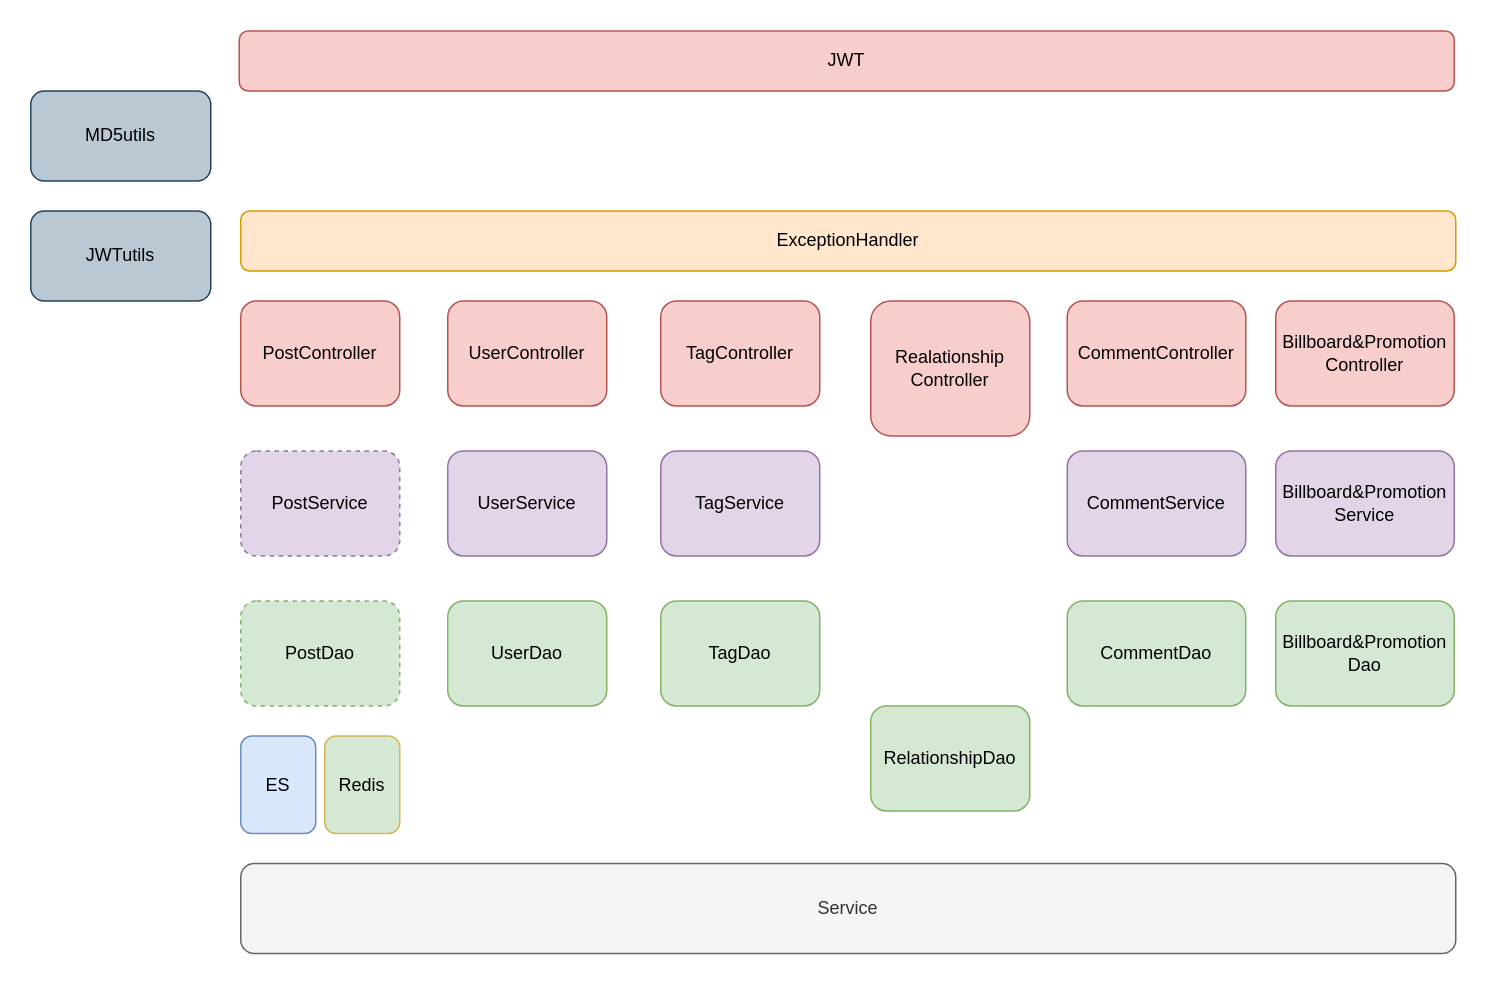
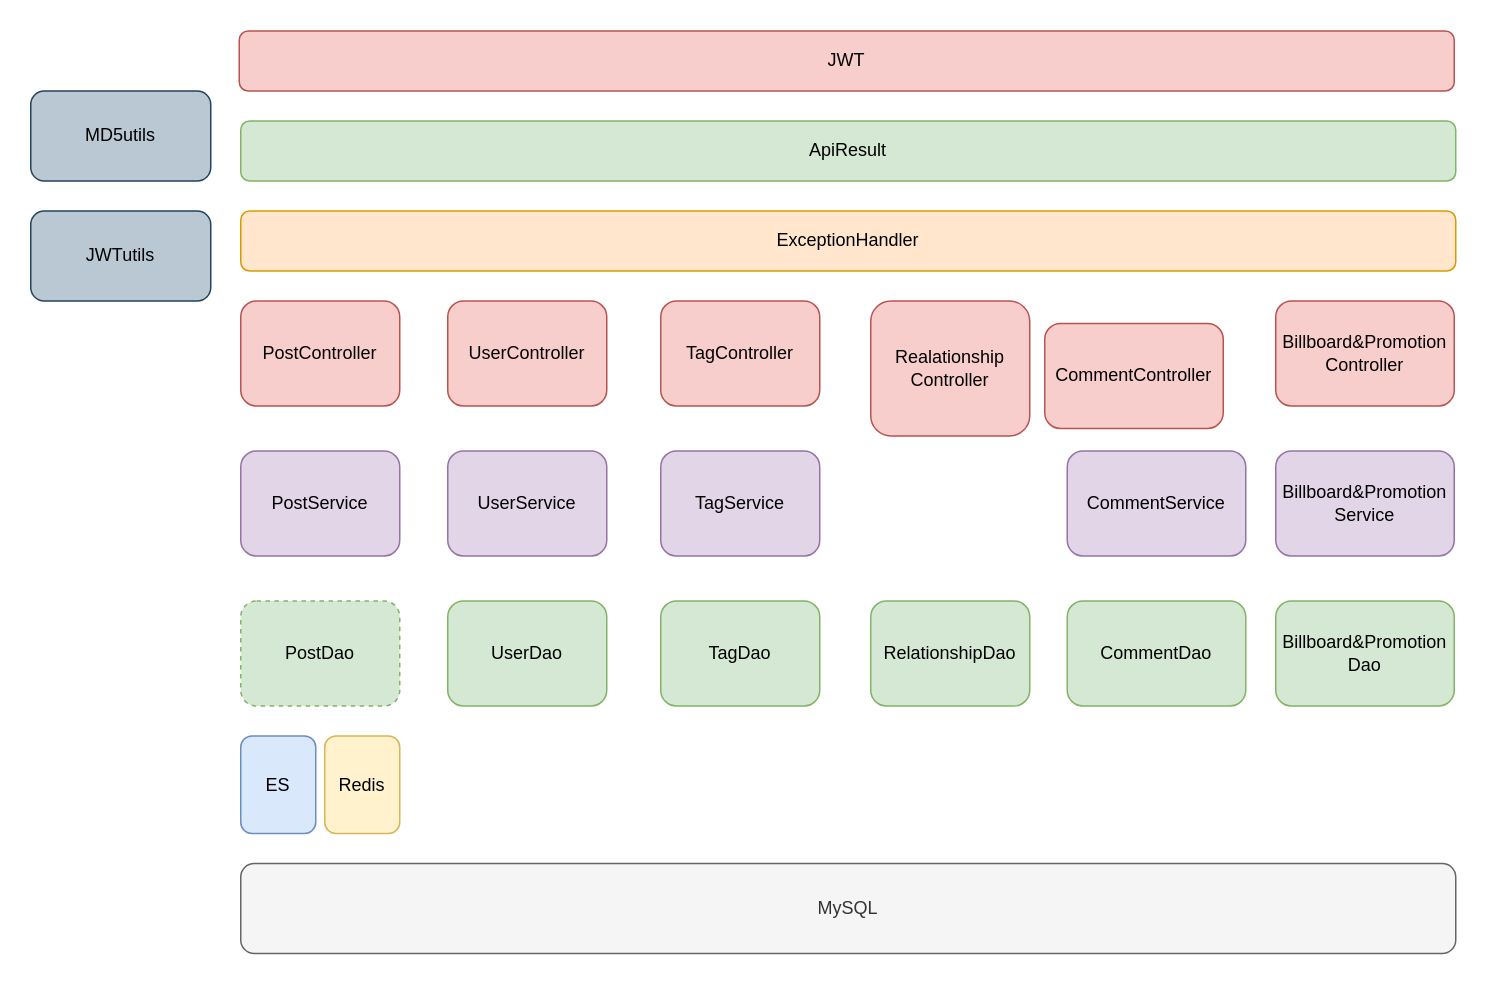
node "ApiResult": added
node "CommentController": moved (1157, 353) -> (1134, 376)
node "PostService": style dashed -> solid
node "RelationshipDao": moved (950, 758) -> (950, 653)
node "Redis": fillcolor #d5e8d4 -> #fff2cc
node "Service": label "Service" -> "MySQL"
